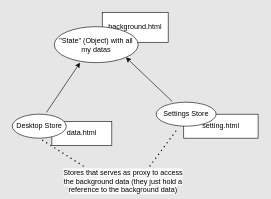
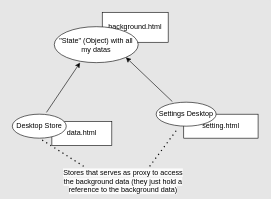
node "Settings Store": label "Settings Store" -> "Settings Desktop"
